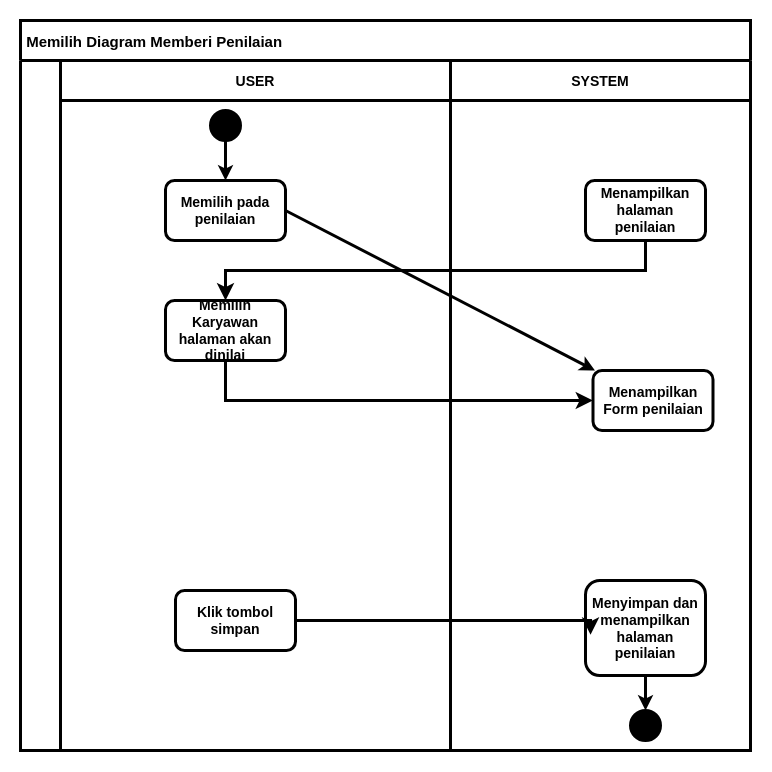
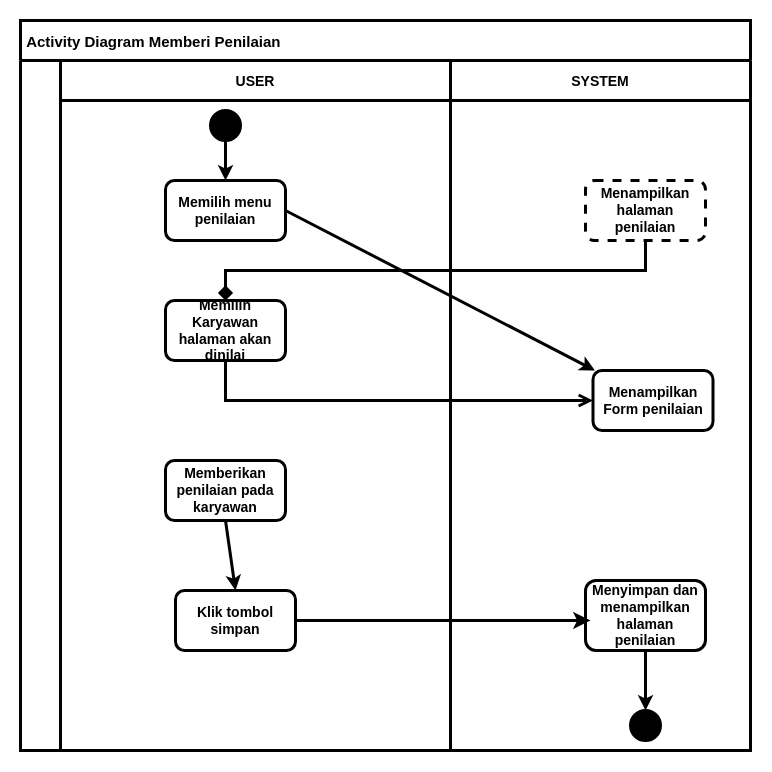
node "Memilih Diagram Memberi Penilaian": label "Memilih Diagram Memberi Penilaian" -> "Activity Diagram Memberi Penilaian"
node "Memilih pada penilaian": label "Memilih pada penilaian" -> "Memilih menu penilaian"
node "Menampilkan halaman penilaian": style solid -> dashed
edge "Menampilkan halaman penilaian" -> "Memilih Karyawan halaman akan dinilai": arrowhead classic -> diamond
edge "Memilih Karyawan halaman akan dinilai" -> "Menampilkan Form penilaian": arrowhead classic -> open
node "Memberikan penilaian pada karyawan": added
edge "Memberikan penilaian pada karyawan" -> "Klik tombol simpan": added
node "Menyimpan dan menampilkan halaman penilaian": size 120x95 -> 120x70
